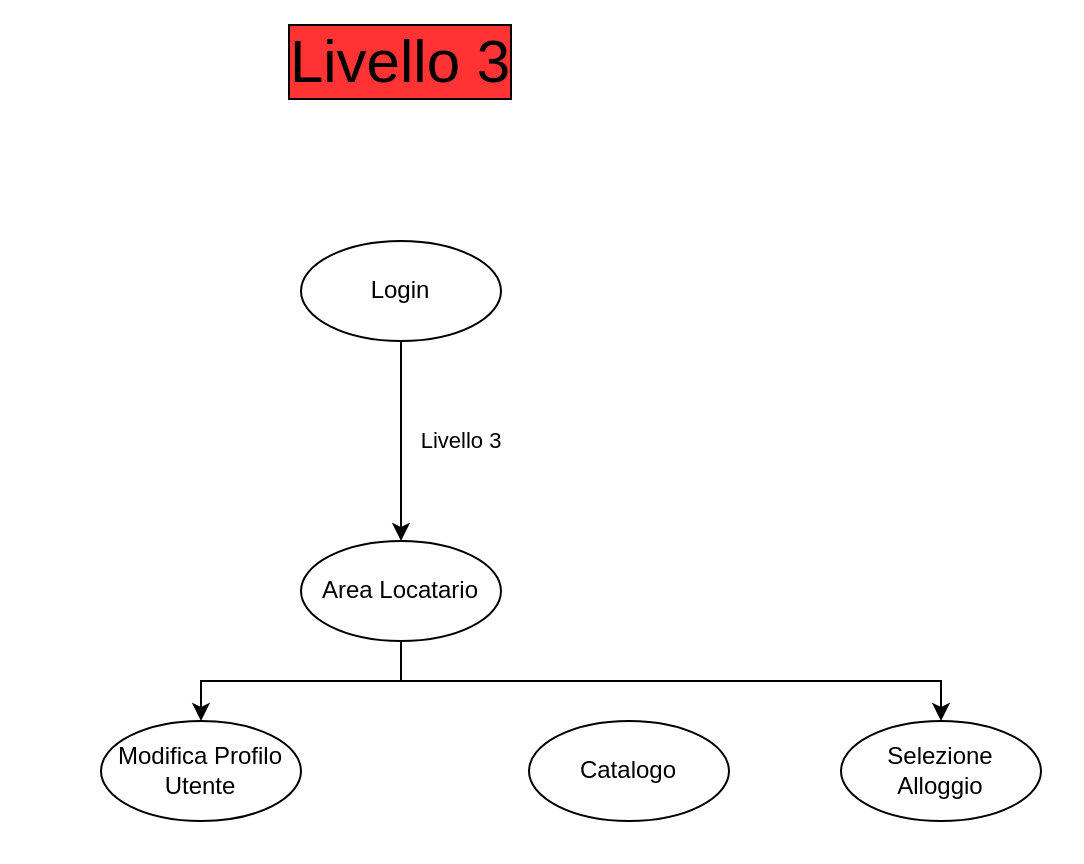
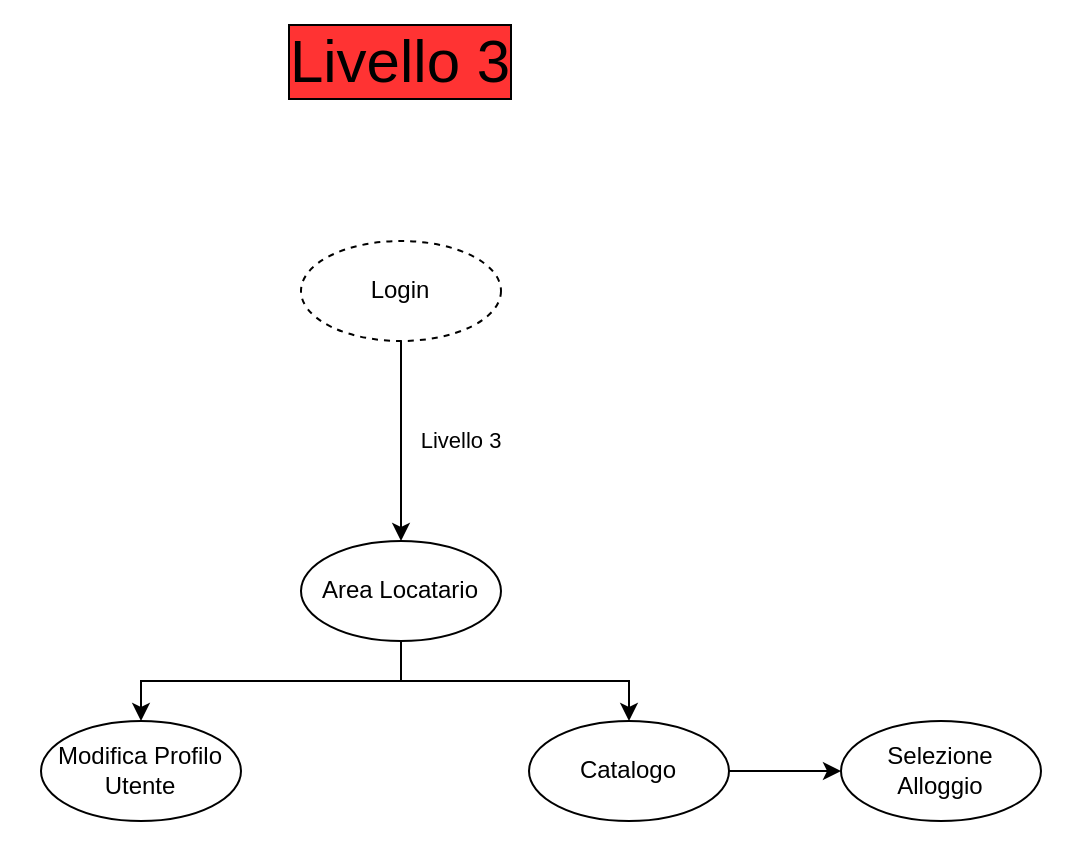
node "Login": style solid -> dashed
edge "Area Locatario" -> "Selezione Alloggio": now "Area Locatario" -> "Catalogo"
node "Modifica Profilo Utente": moved (201, 771) -> (141, 771)
edge "Catalogo" -> "Selezione Alloggio": added
